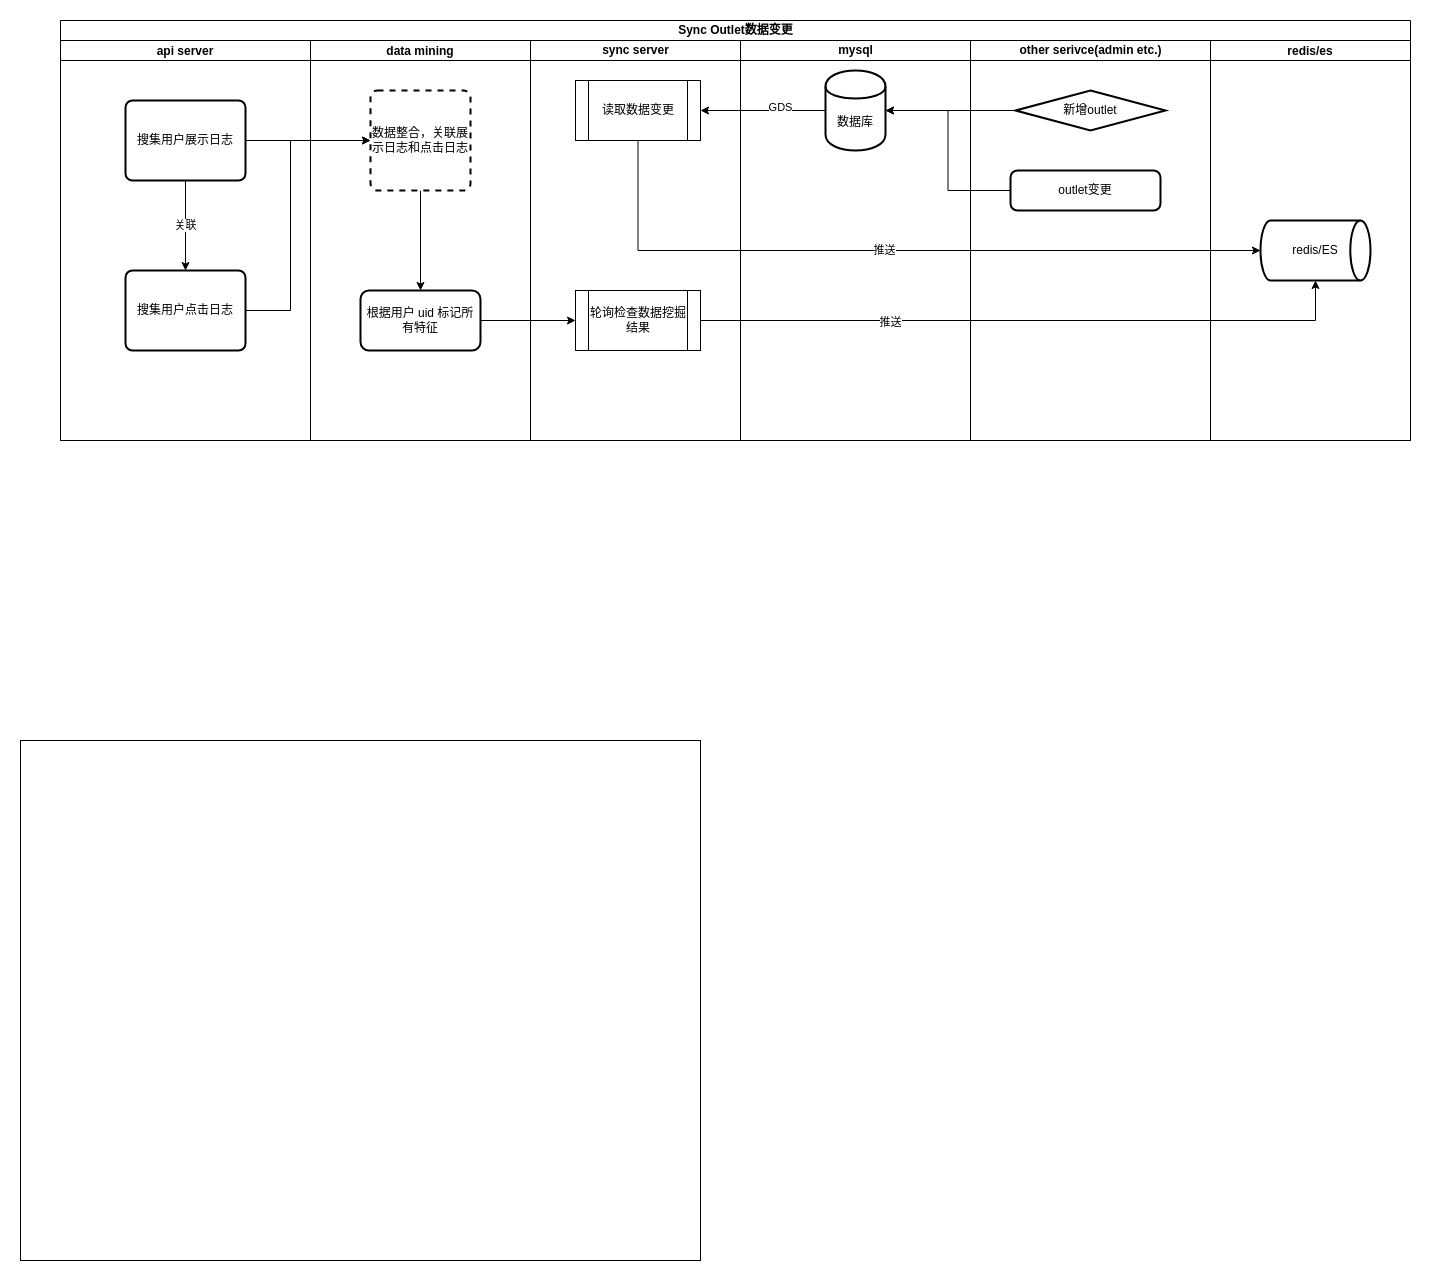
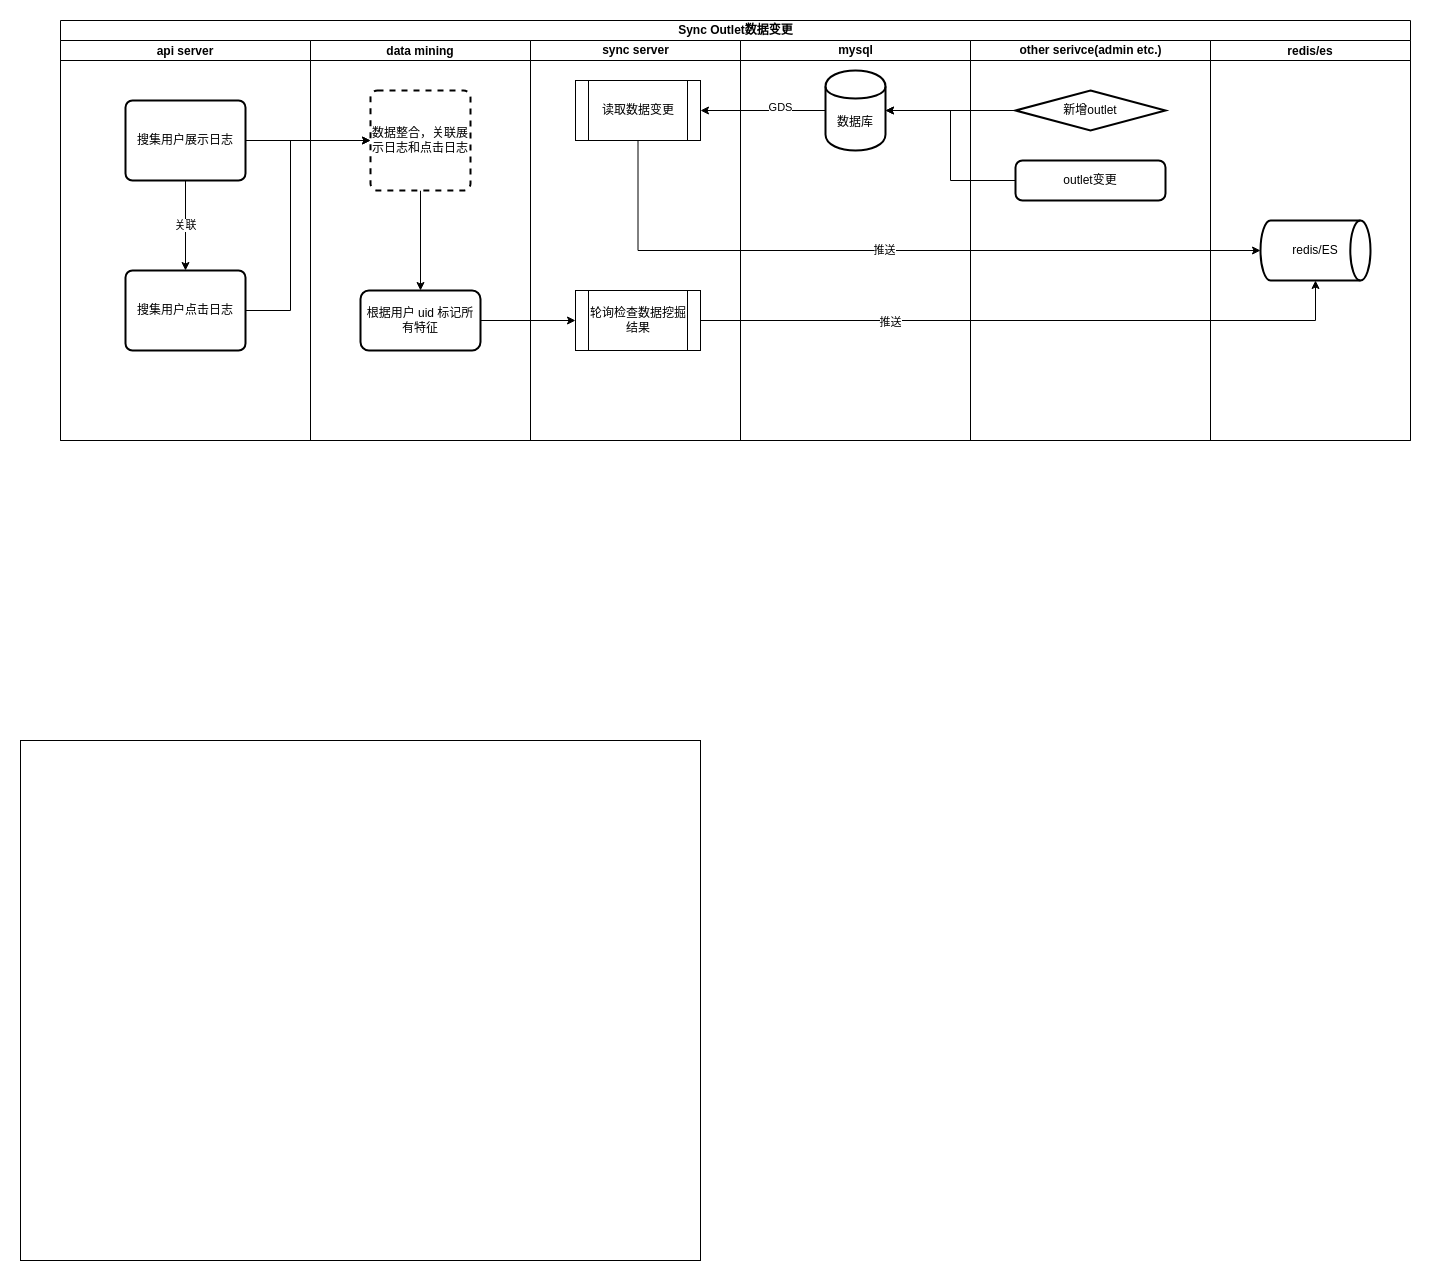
node "outlet变更": moved (1086, 191) -> (1091, 181)
